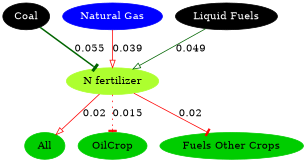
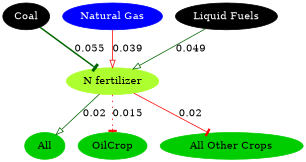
edge "N fertilizer" -> "All": color red -> darkgreen
node "Fuels Other Crops": label "Fuels Other Crops" -> "All Other Crops"
